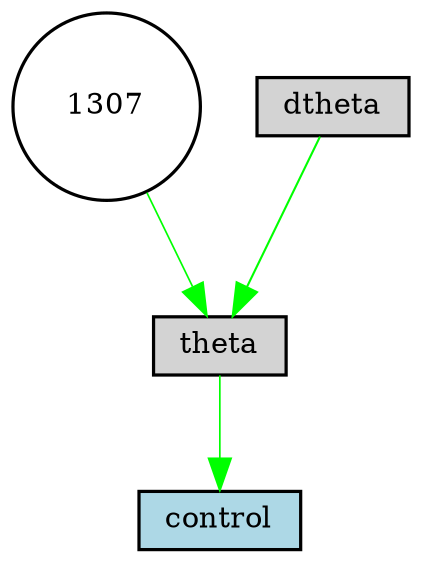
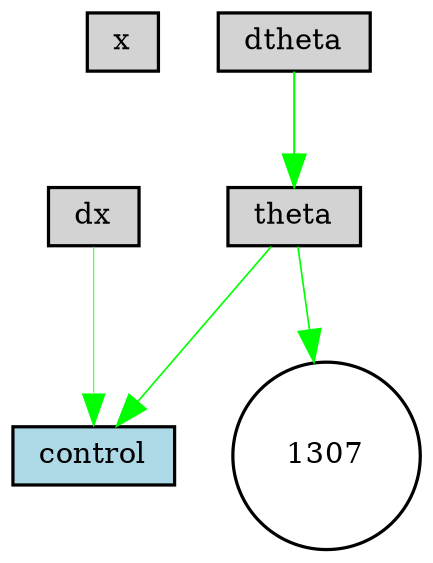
node "x": added
node "dx": added
edge "1307" -> "theta": reversed
